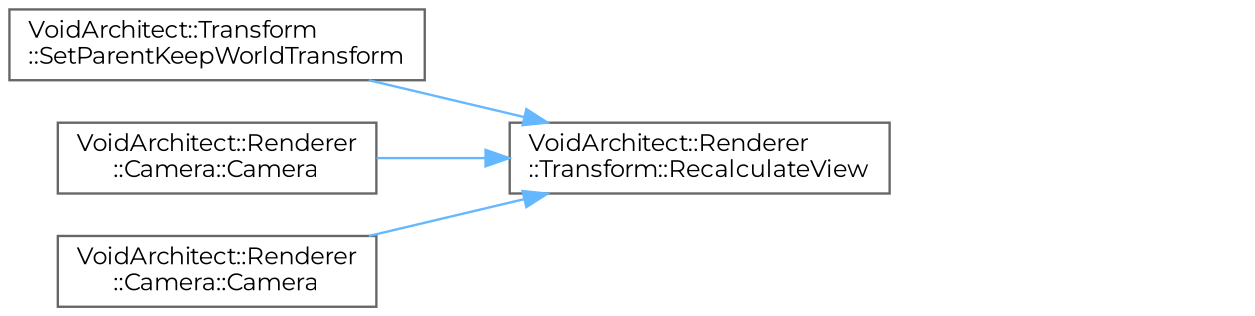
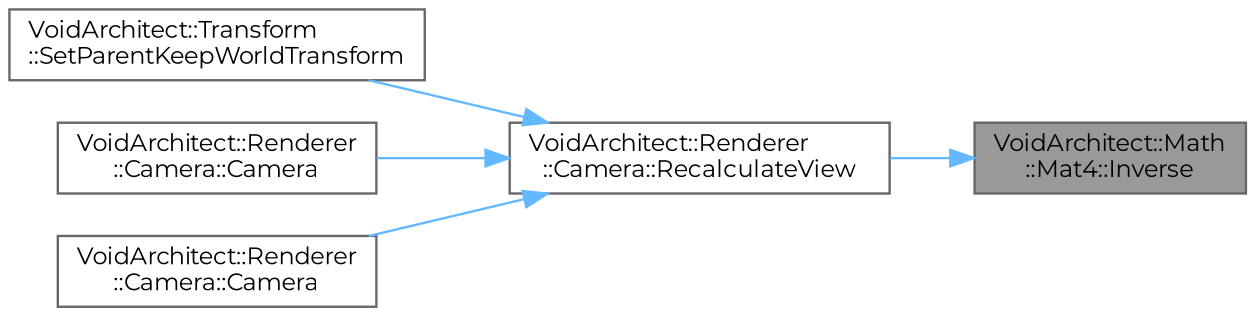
node "VoidArchitect::Renderer ::Transform::RecalculateView": label "VoidArchitect::Renderer ::Transform::RecalculateView" -> "VoidArchitect::Renderer ::Camera::RecalculateView"
node "VoidArchitect::Math ::Mat4::Inverse": added
